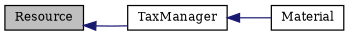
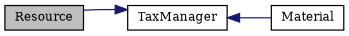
edge "TaxManager" -> "Resource": reversed
